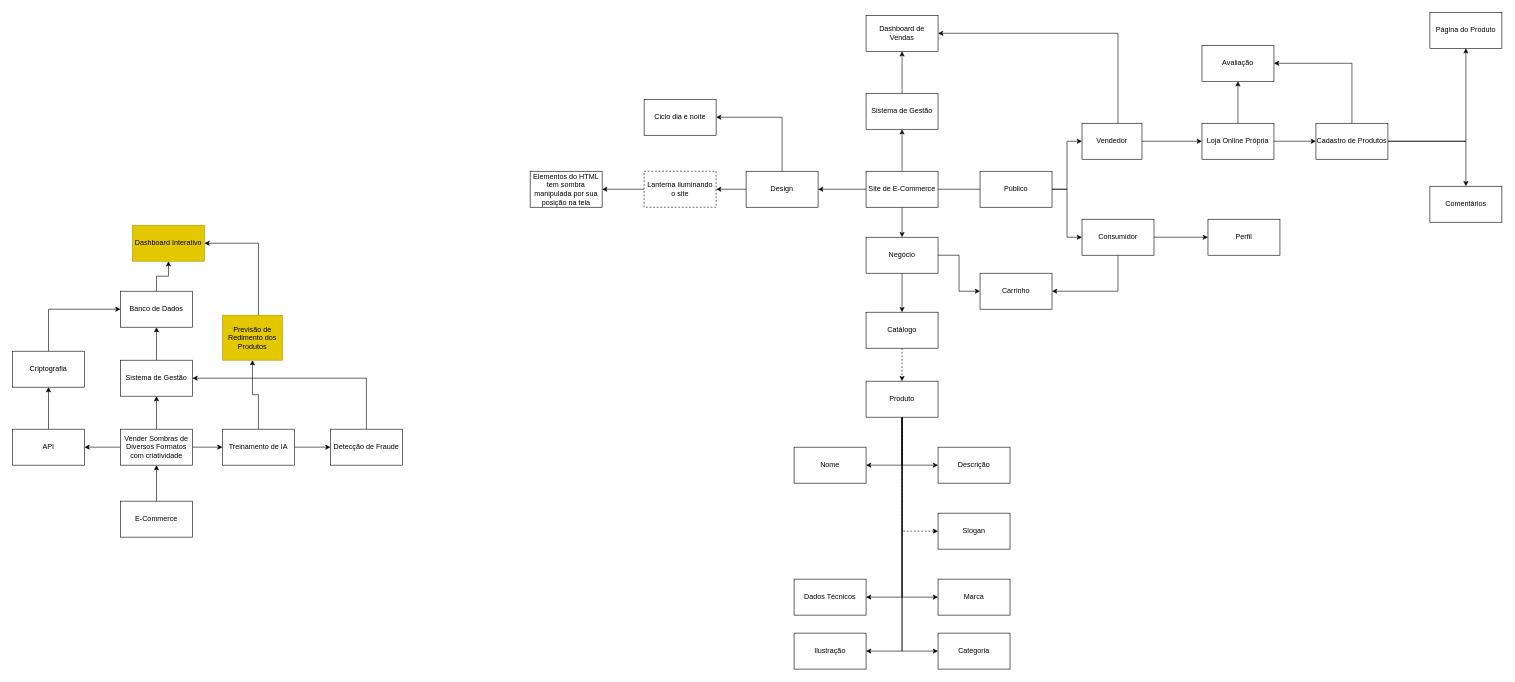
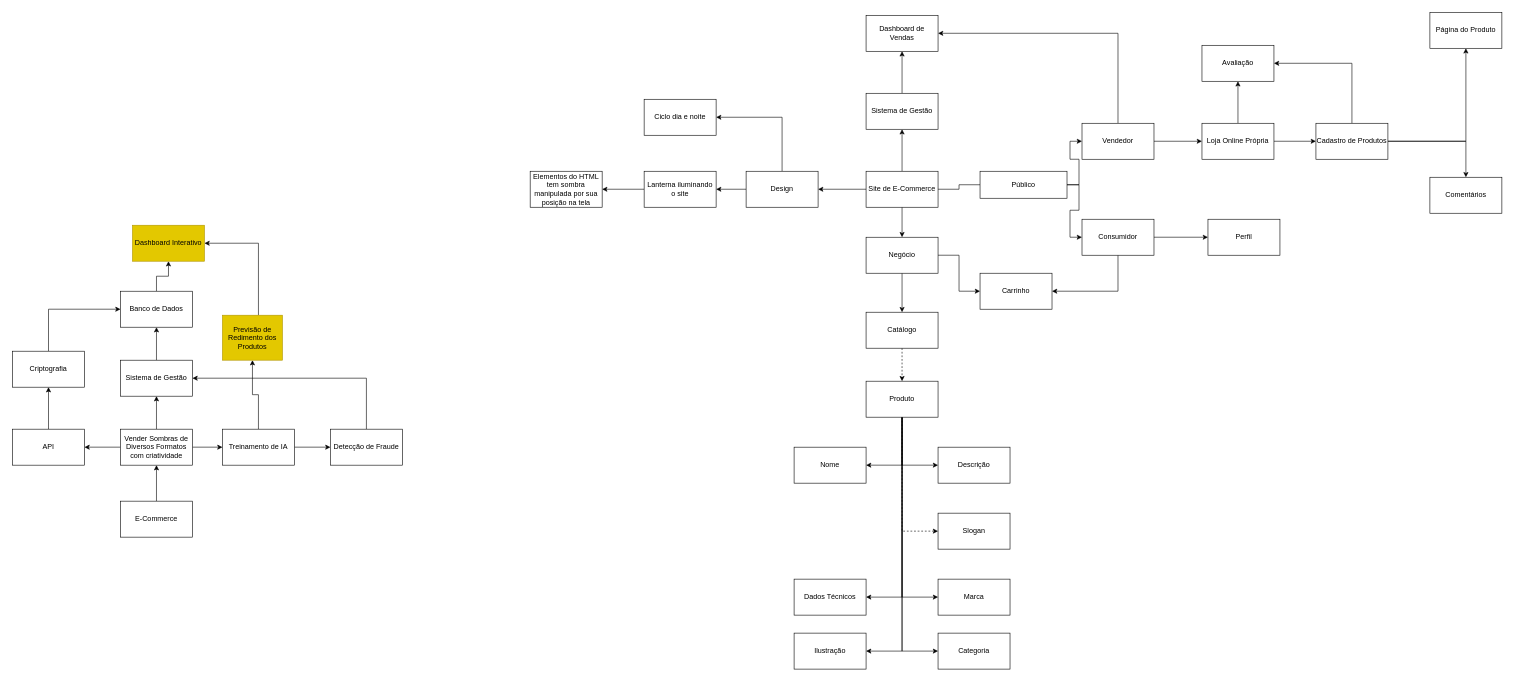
node "Vendedor": size 60x36 -> 72x36
node "Lanterna iluminando o site": style dashed -> solid
node "Público": size 72x36 -> 87x27
node "Comentários": moved (1466, 204) -> (1466, 195)
